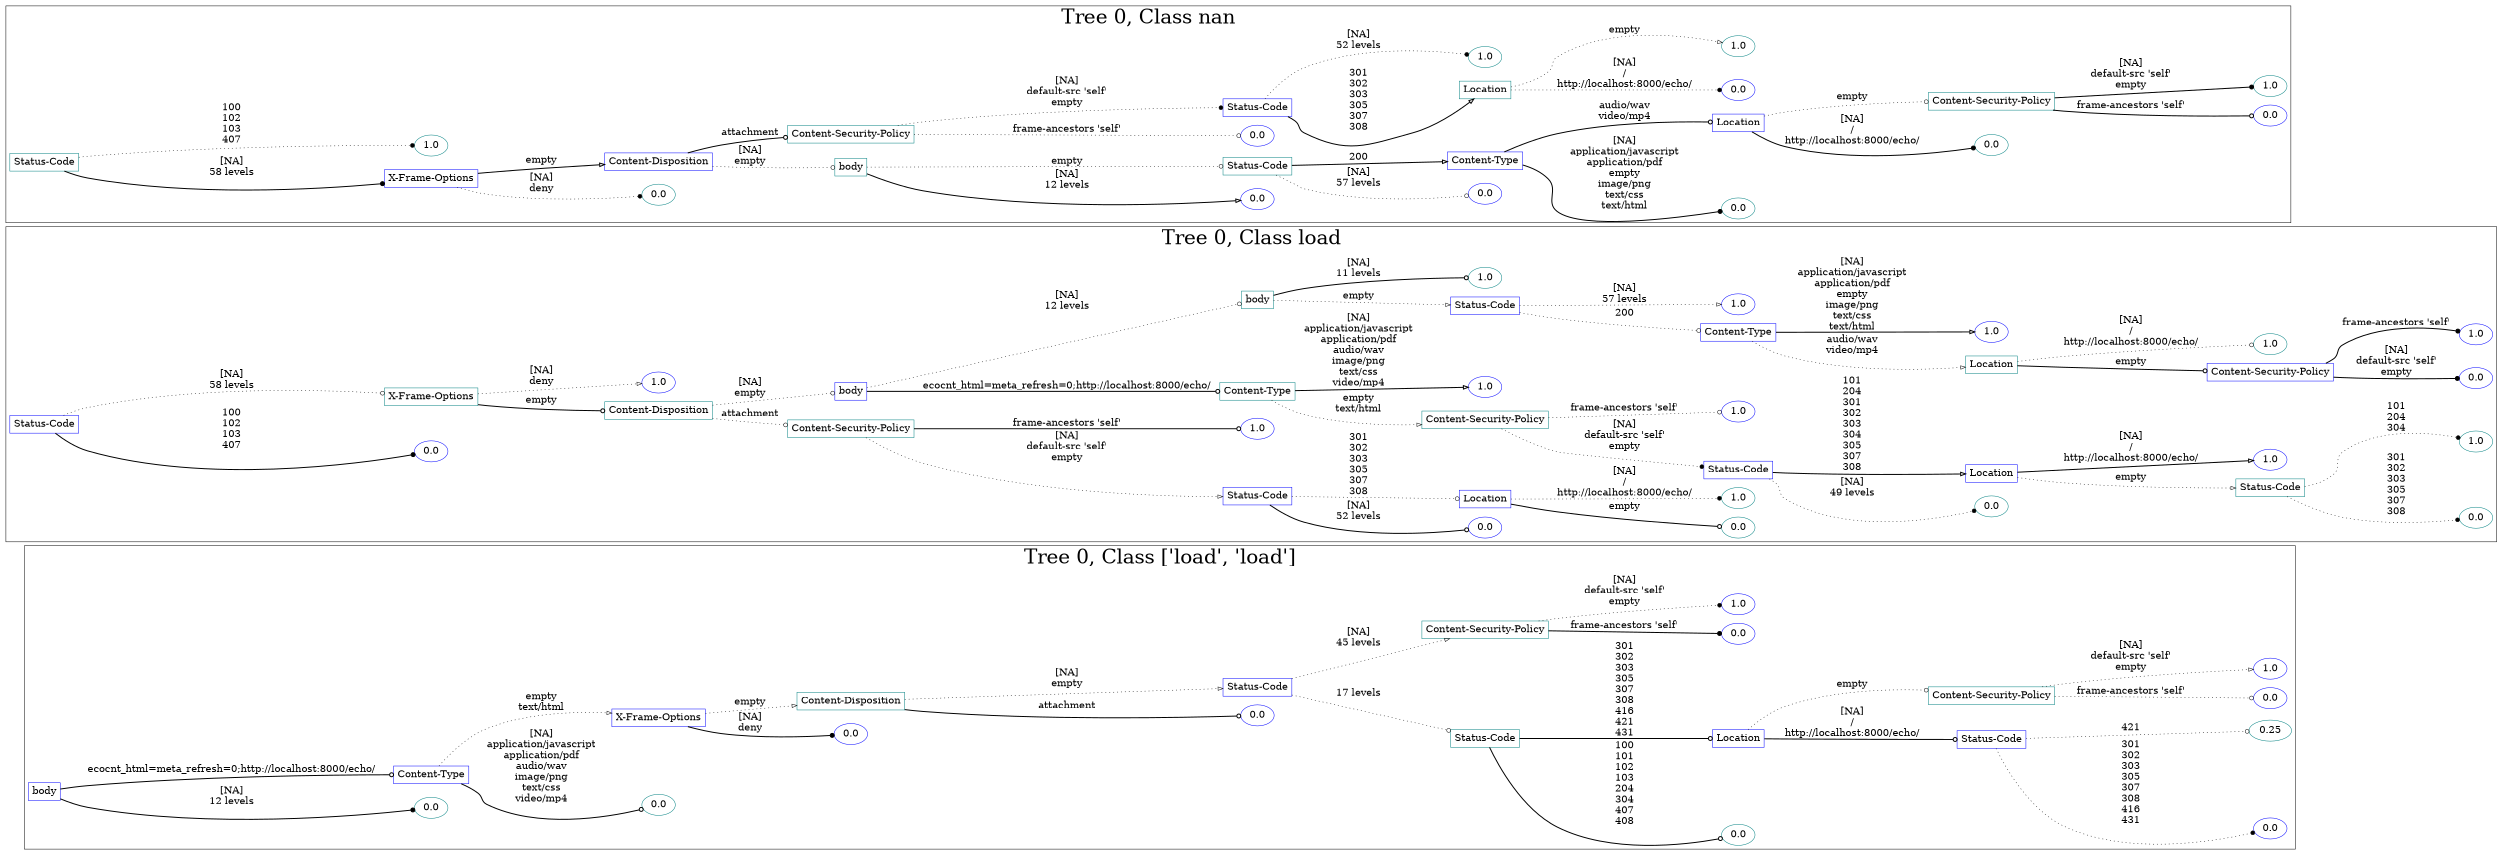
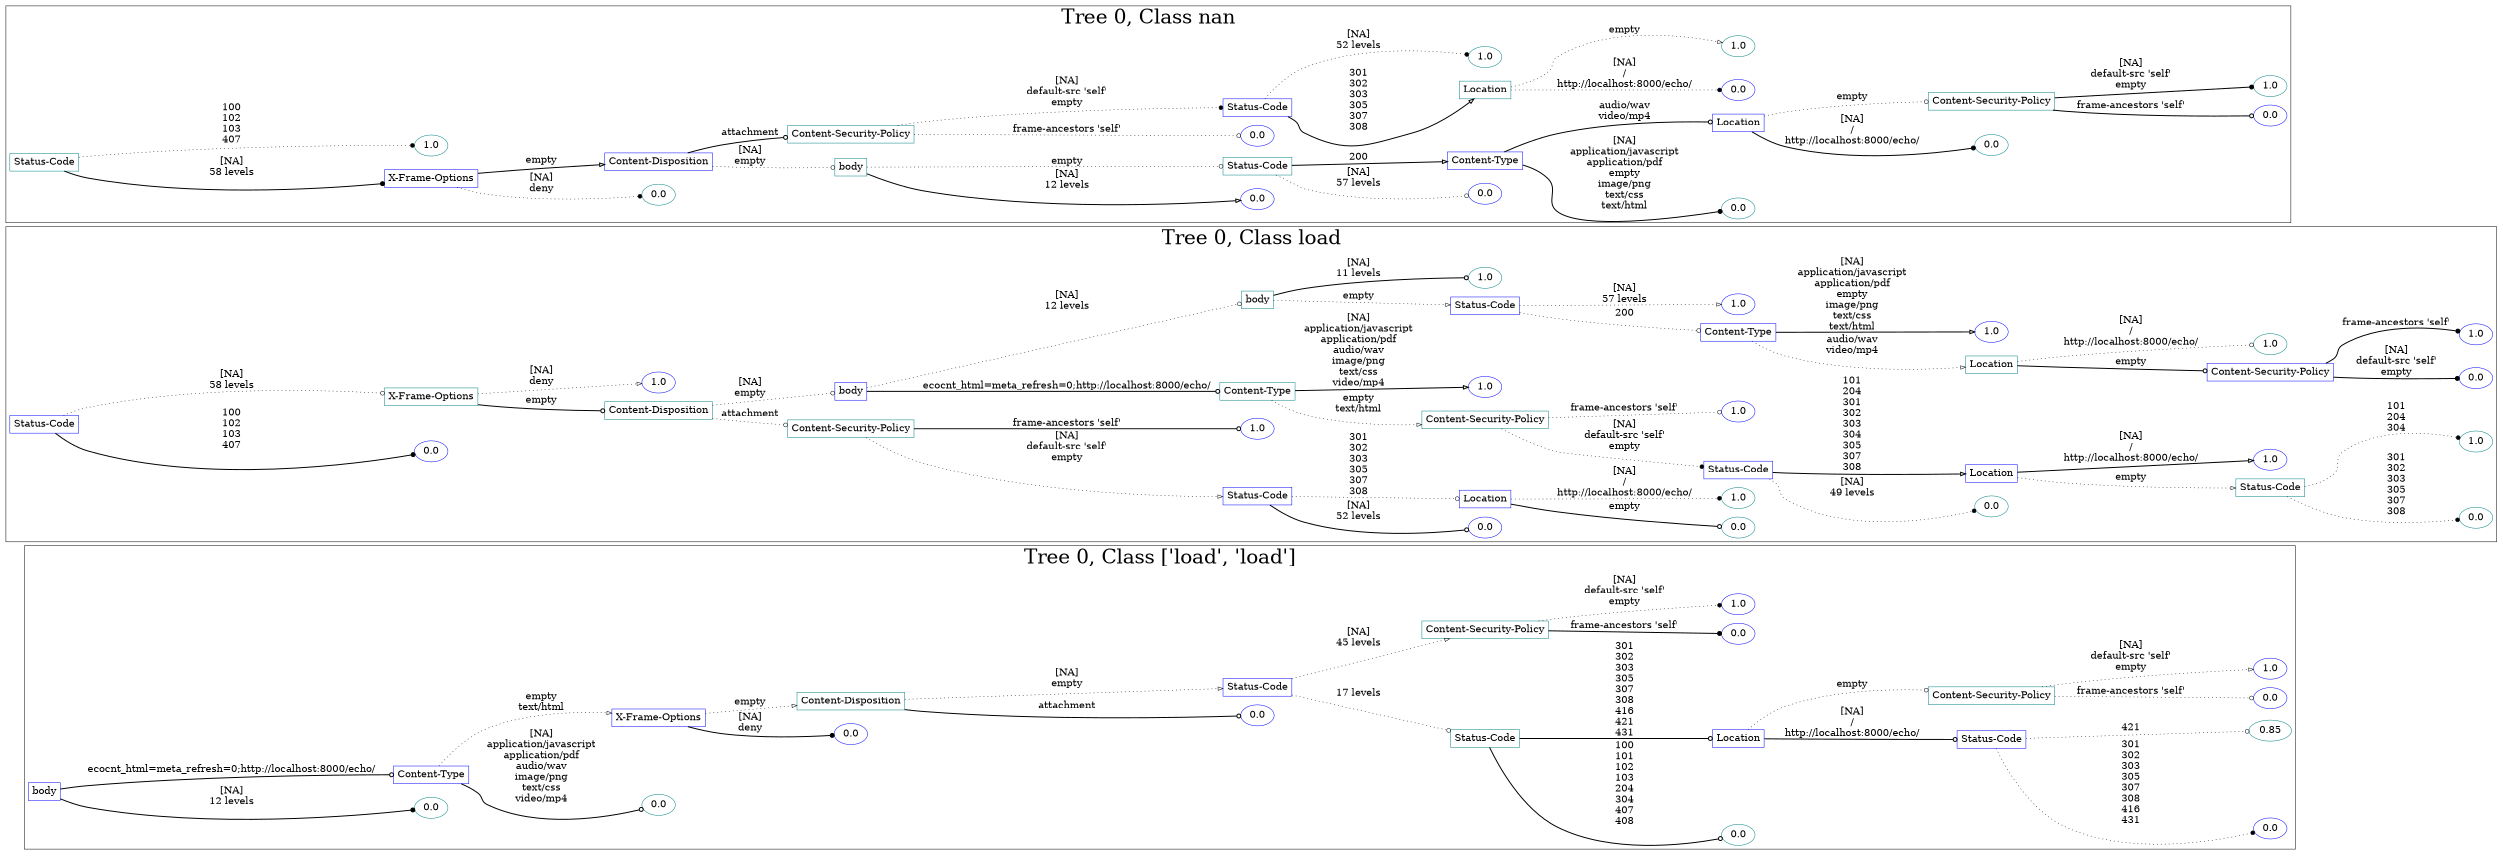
node "0.25": label "0.25" -> "0.85"
